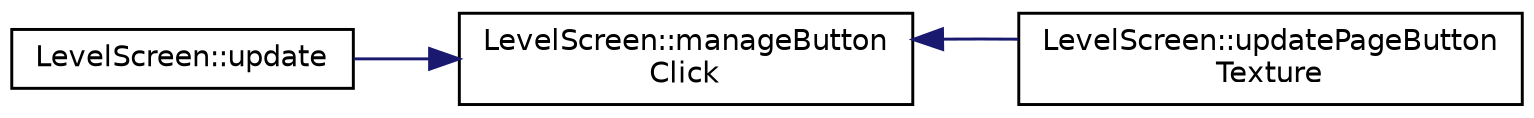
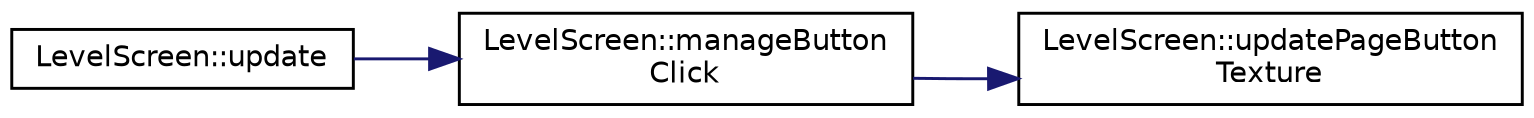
edge "LevelScreen::updatePageButton Texture" -> "LevelScreen::manageButton Click": reversed
